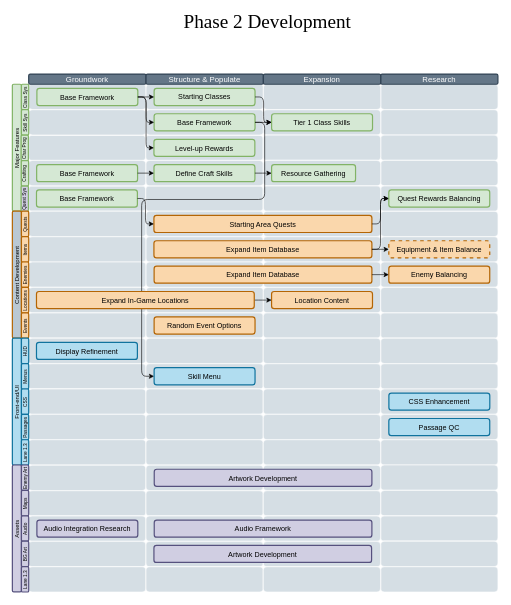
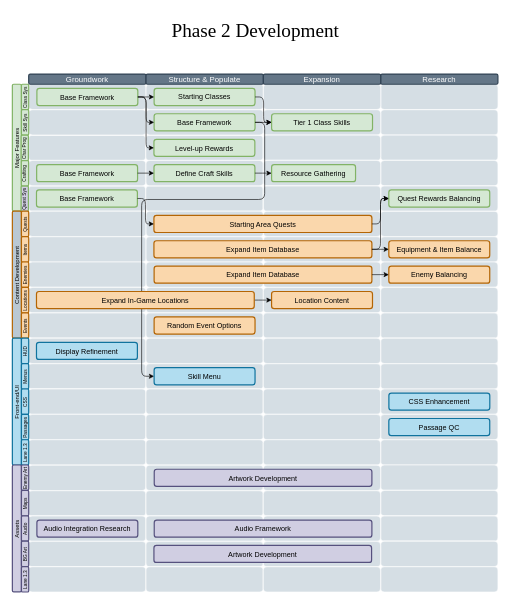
node "Phase 2 Development": moved (268, 21) -> (256, 30)
node "Equipment & Item Balance": style dashed -> solid
